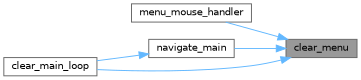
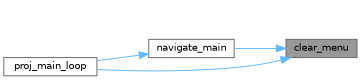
node "menu_mouse_handler": removed
node "clear_main_loop": label "clear_main_loop" -> "proj_main_loop"
